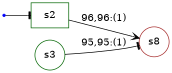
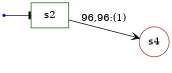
node "s8": label "s8" -> "s4"
node "s3": removed
